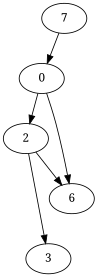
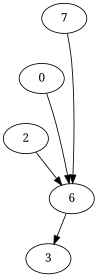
edge "7" -> "0": now "7" -> "6"
edge "0" -> "2": removed
edge "2" -> "3": now "6" -> "3"
